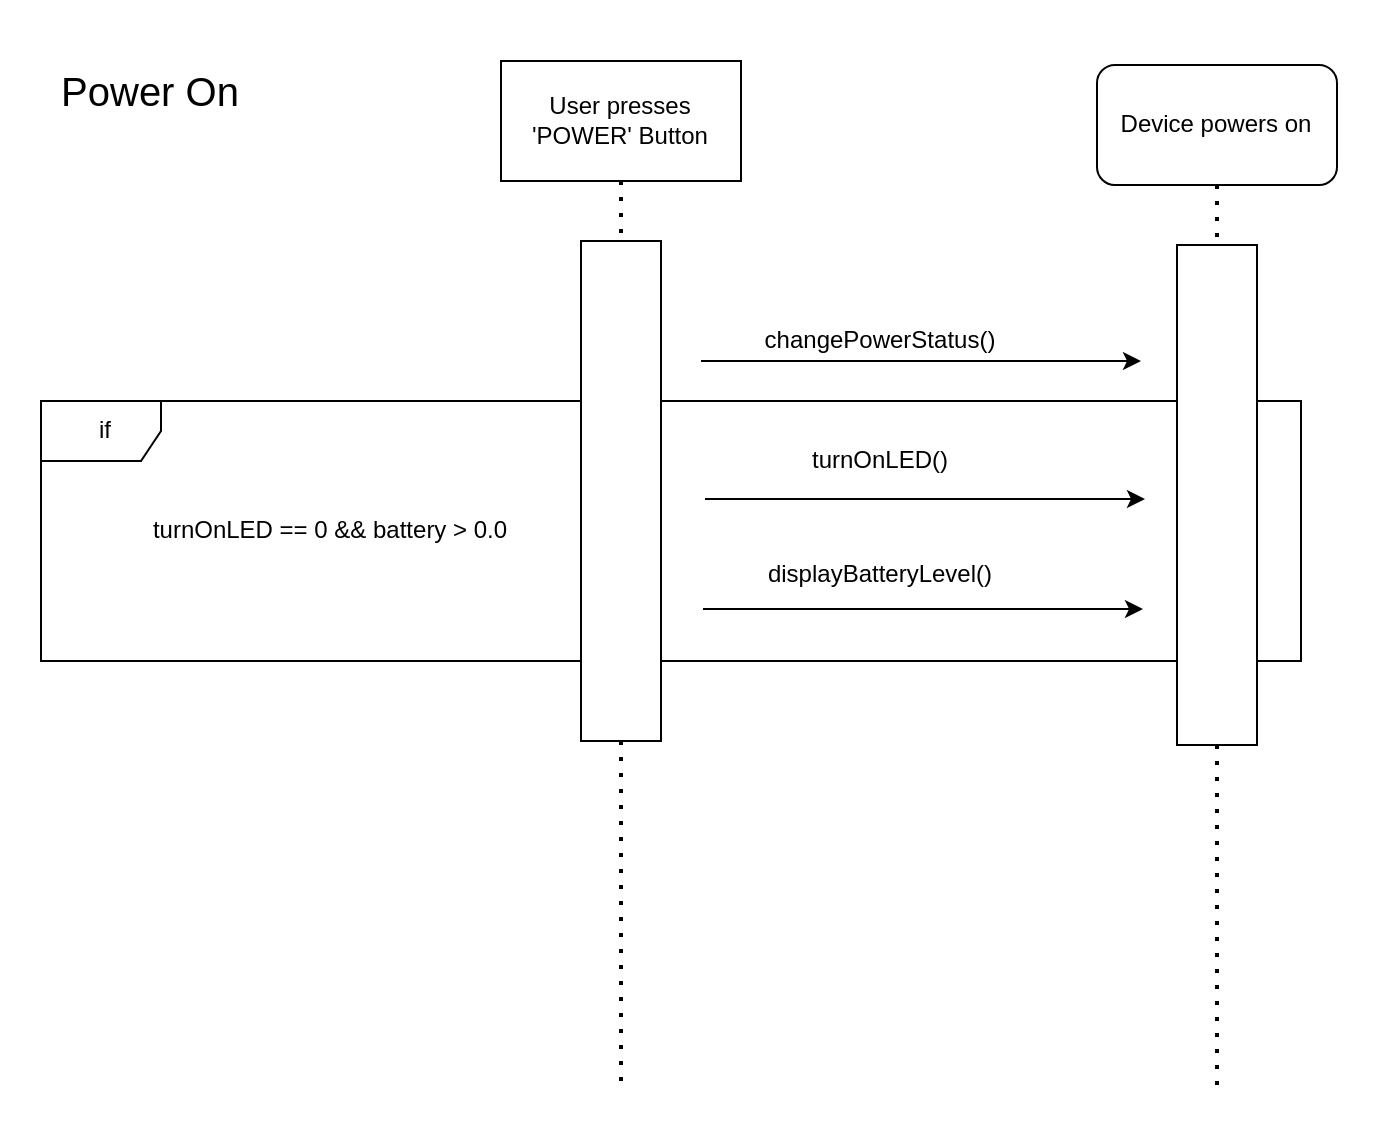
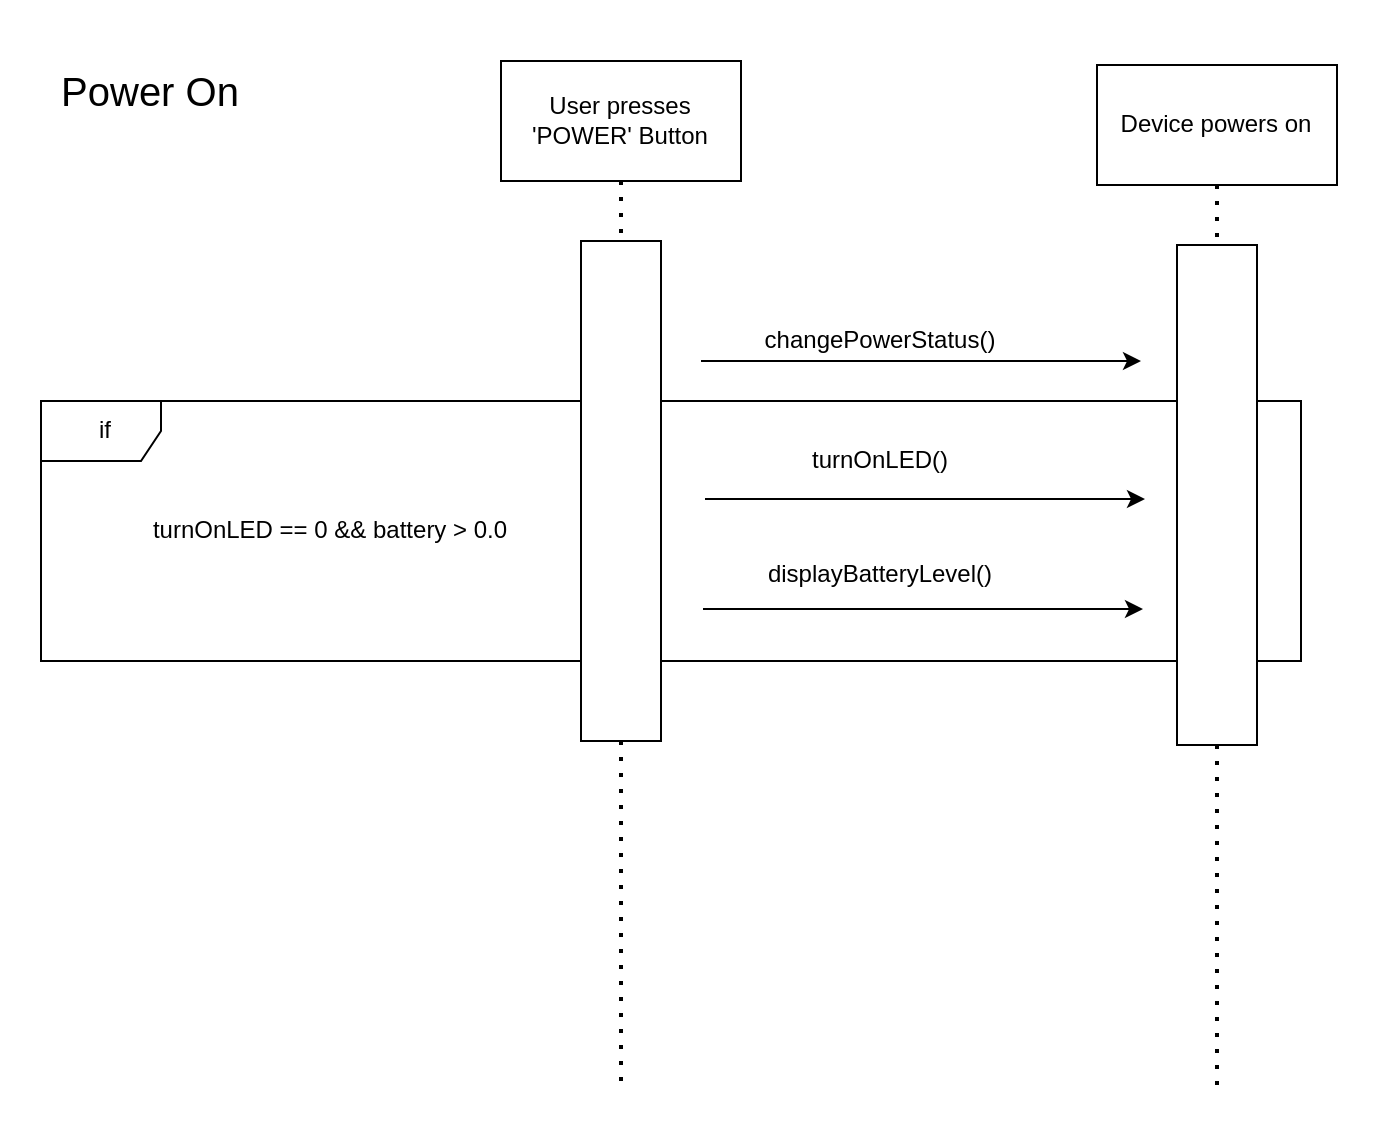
node "Device powers on": shape rounded rectangle -> rectangle
